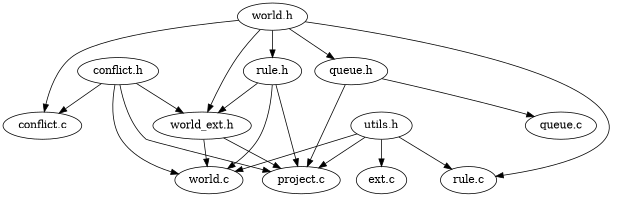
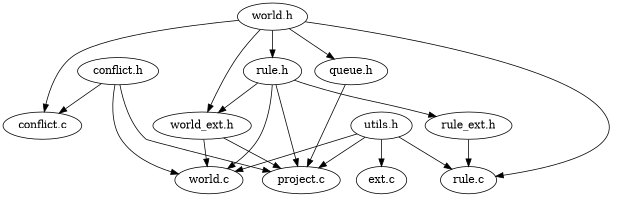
edge "conflict.h" -> "world_ext.h": removed
node "rule_ext.h": added
node "queue.c": removed
